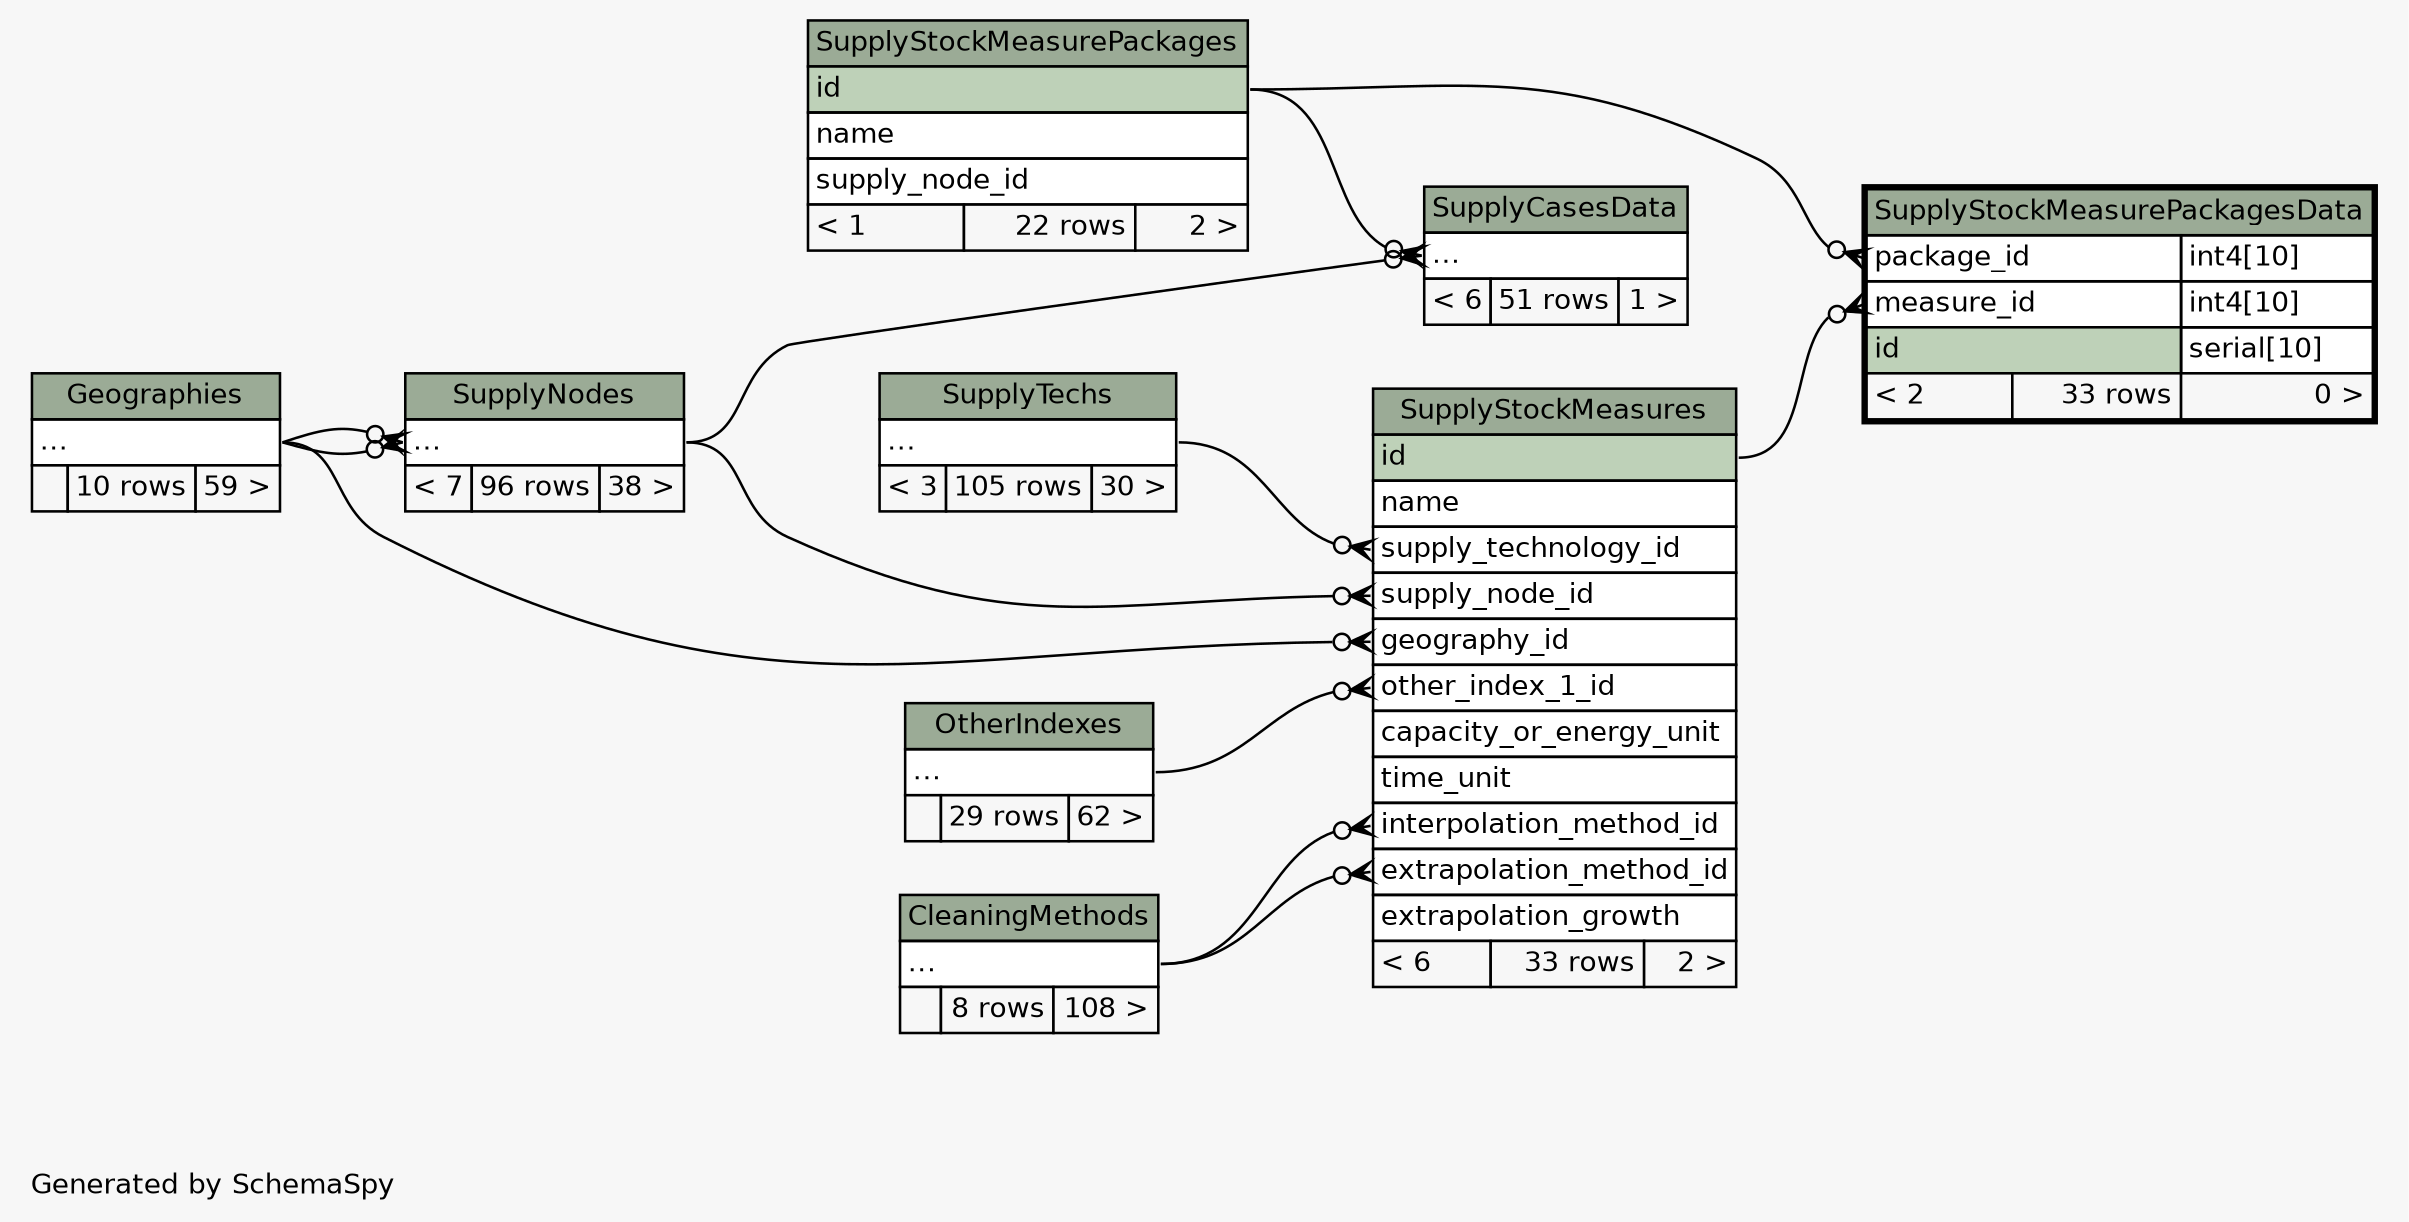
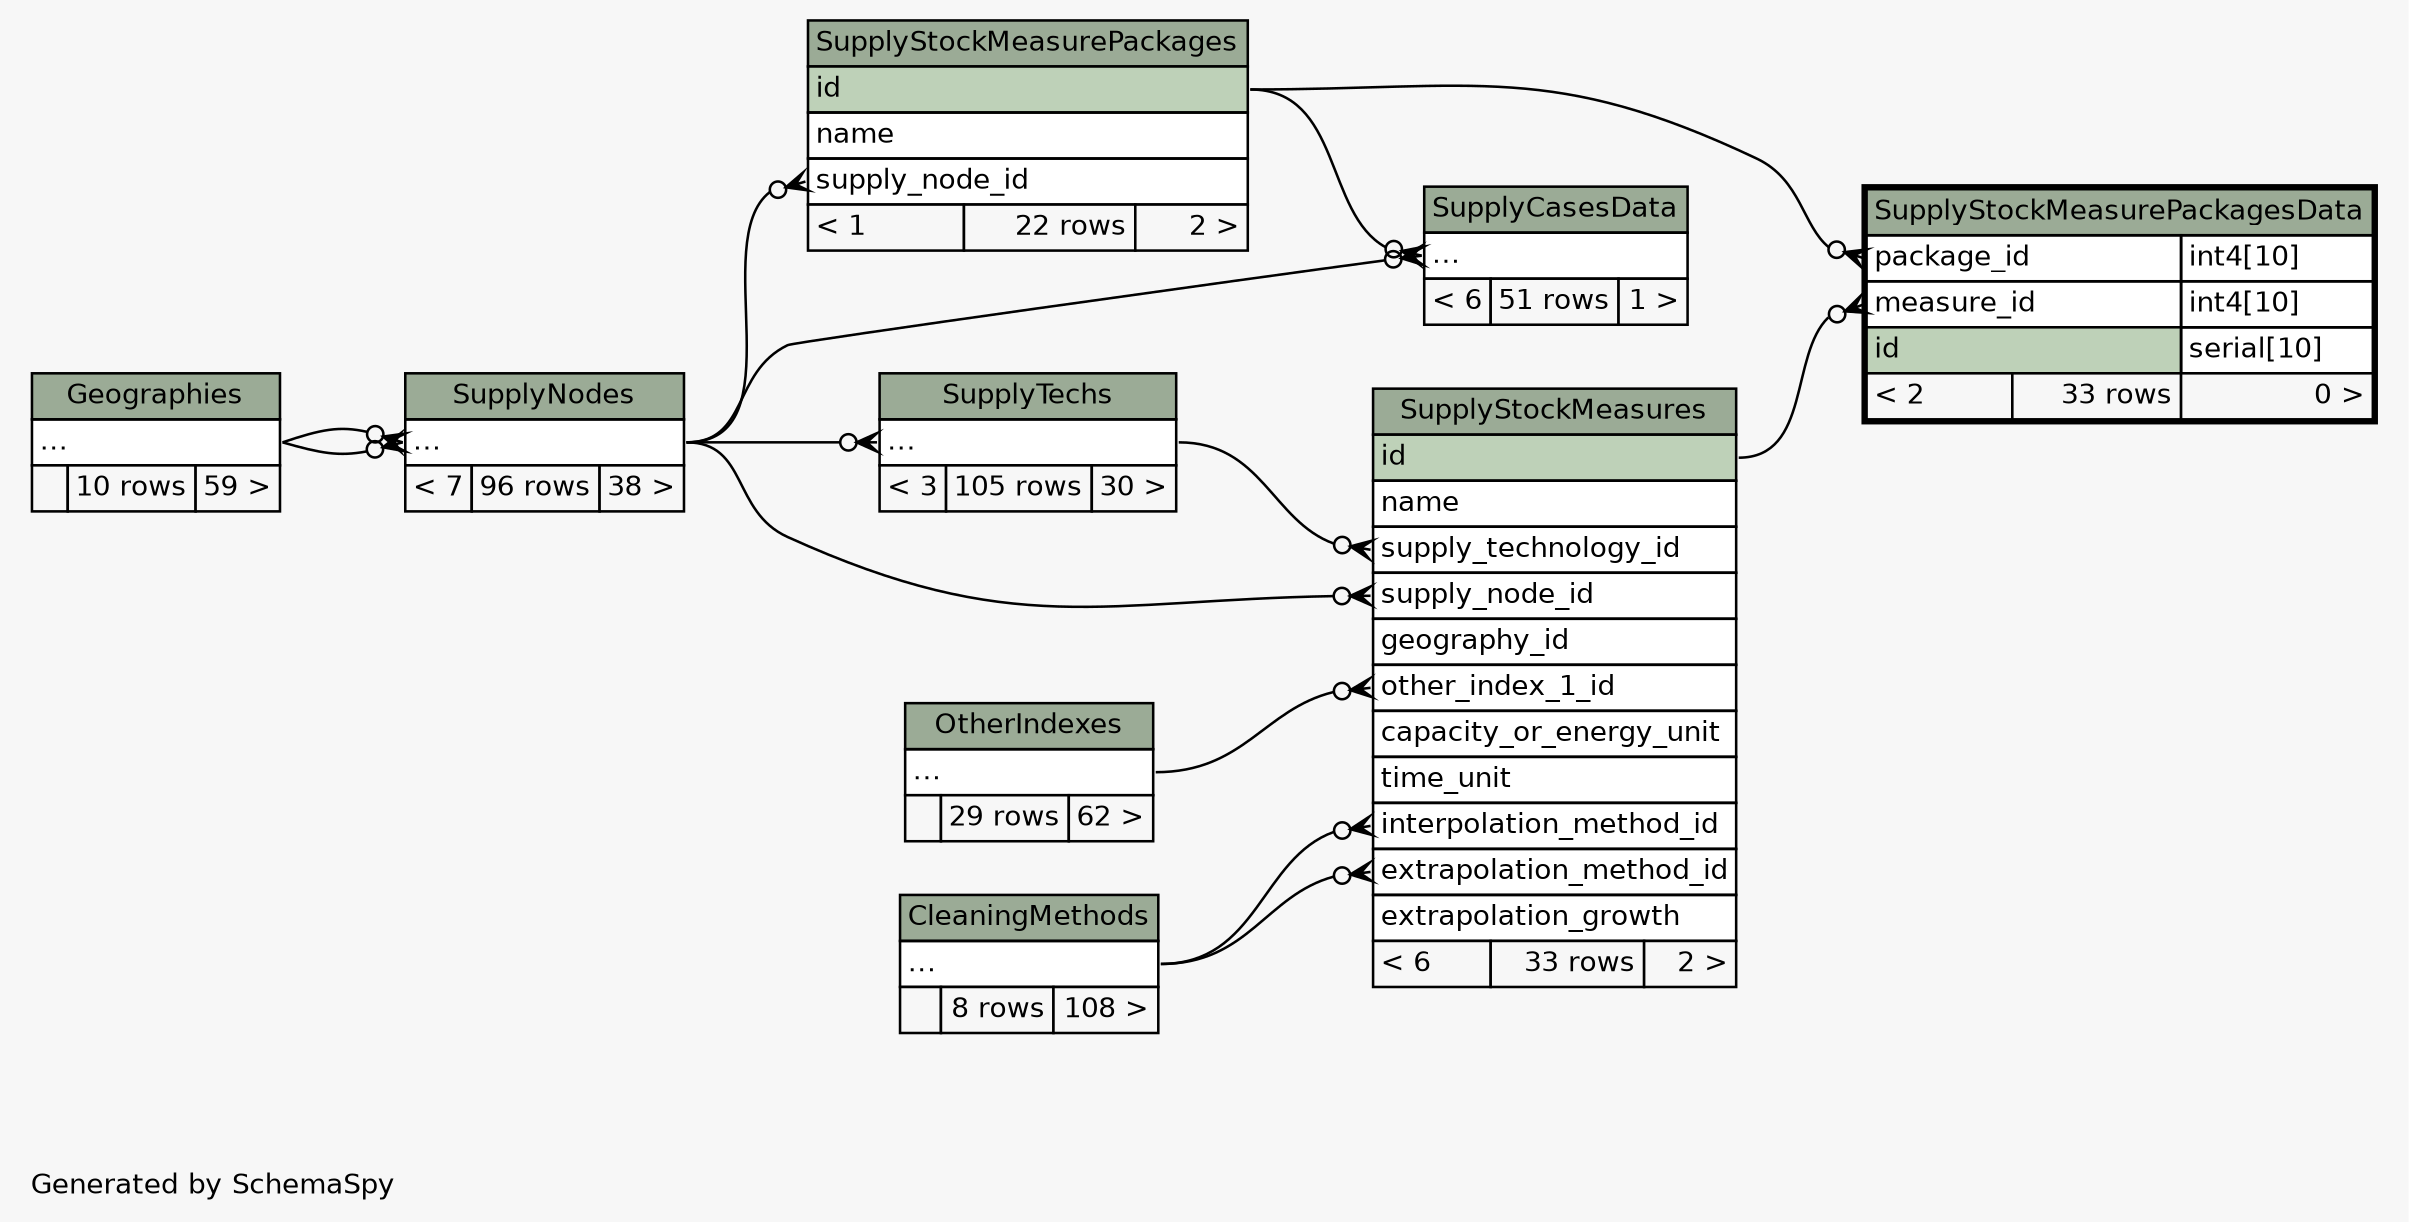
edge "SupplyNodes" -> "SupplyStockMeasurePackages": added
edge "SupplyNodes" -> "SupplyTechs": added
edge "Geographies" -> "SupplyStockMeasures": removed
